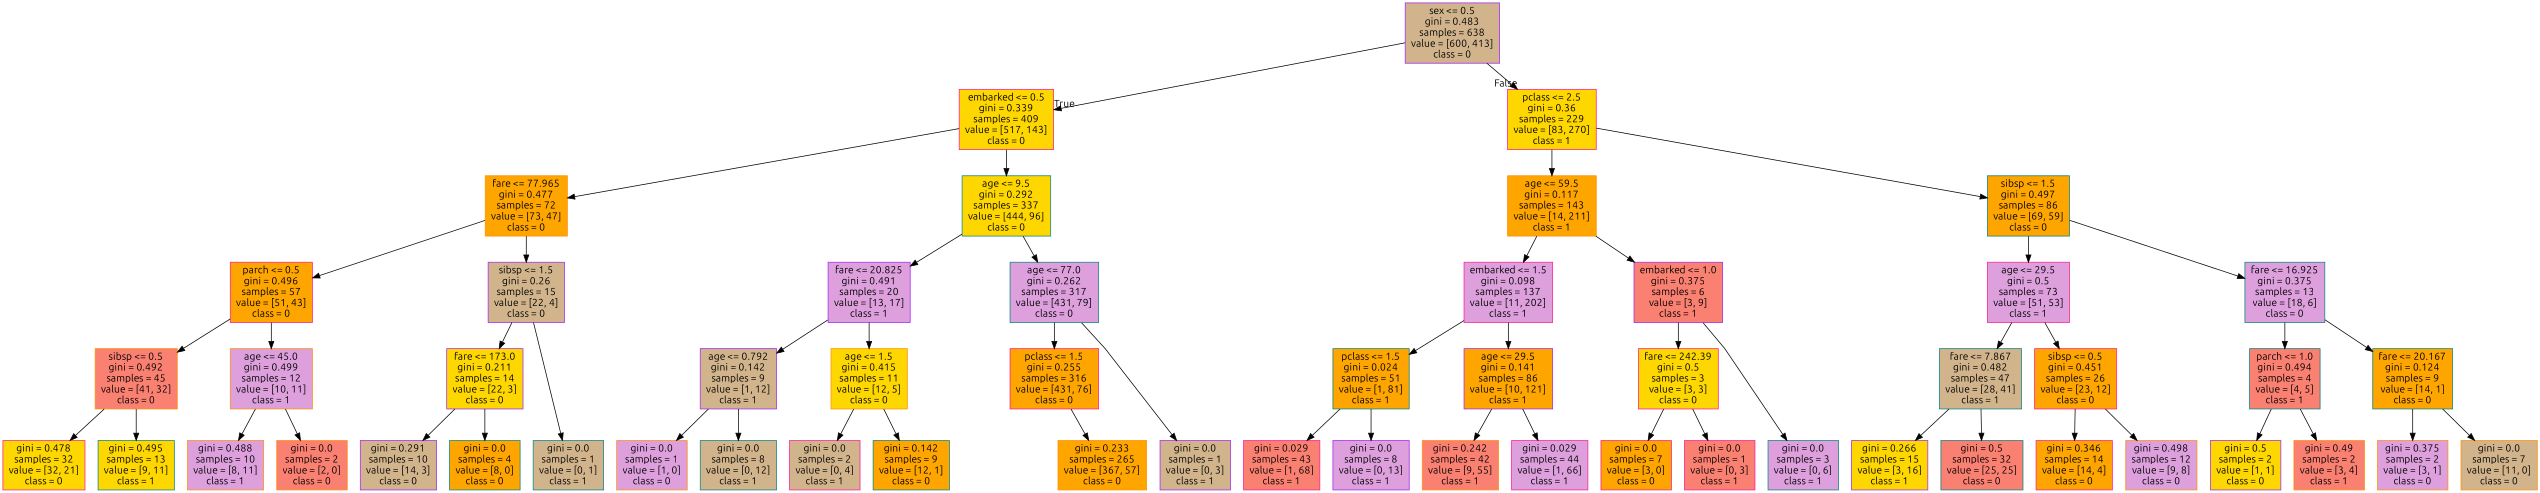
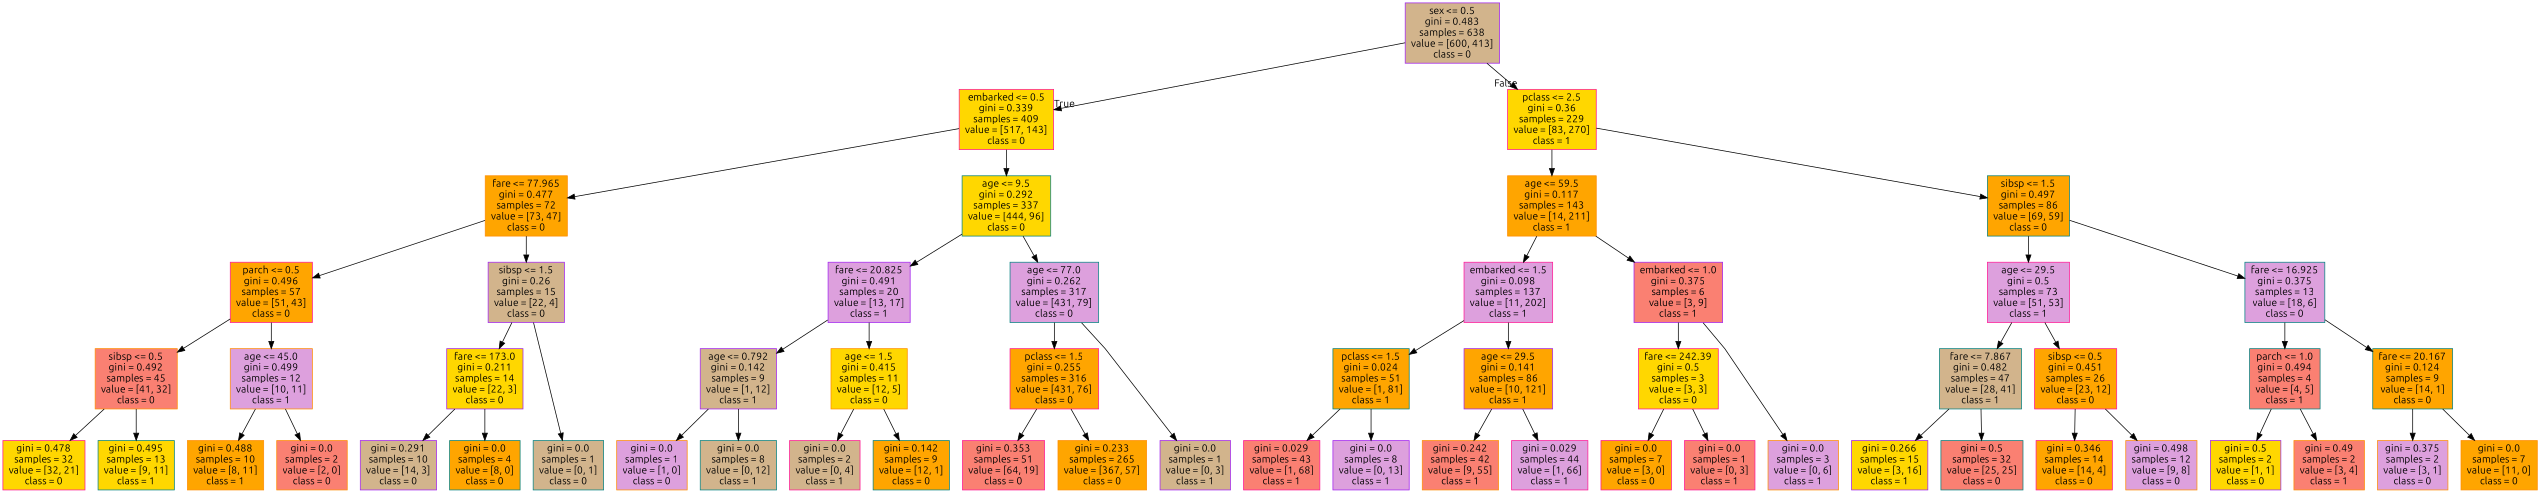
node "gini = 0.488 samples = 10 value = [8, 11] class = 1": fillcolor plum -> orange
node "gini = 0.0 samples = 1 value = [0, 1] class = 1": label "gini = 0.0 samples = 1 value = [0, 1] class = 1" -> "gini = 0.0 samples = 1 value = [0, 1] class = 0"
node "gini = 0.353 samples = 51 value = [64, 19] class = 0": added
node "gini = 0.0 samples = 3 value = [0, 6] class = 1": color teal -> darkorange
node "gini = 0.0 samples = 7 value = [11, 0] class = 0": fillcolor tan -> orange
